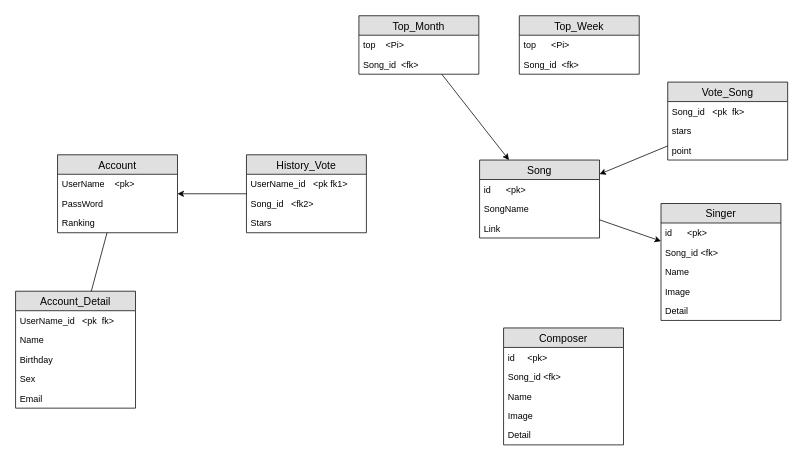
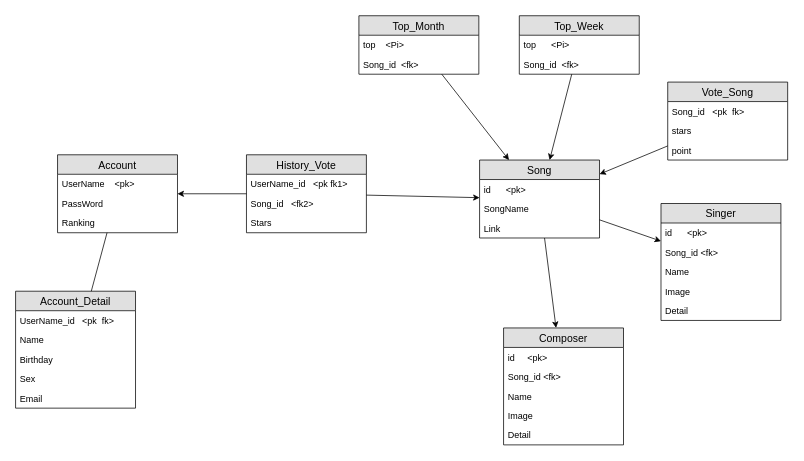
edge "Top_Week" -> "Song": added
edge "History_Vote" -> "Song": added
edge "Song" -> "Composer": added
